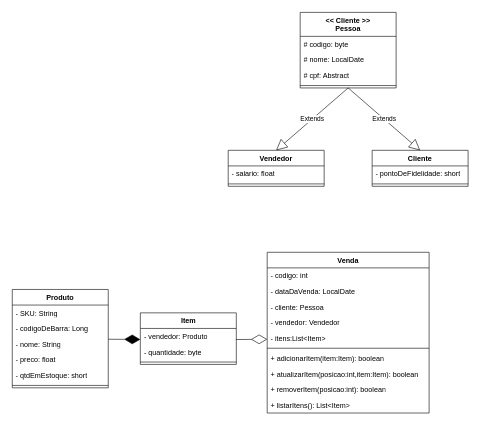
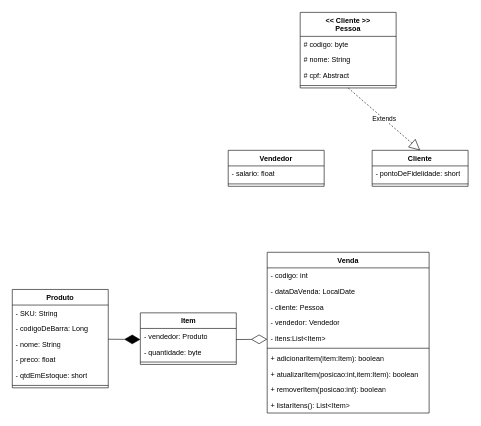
node "# nome: LocalDate": label "# nome: LocalDate" -> "# nome: String"
edge "<< Cliente >> Pessoa" -> "Cliente": style solid -> dashed
edge "<< Cliente >> Pessoa" -> "Vendedor": removed, label "Extends"
